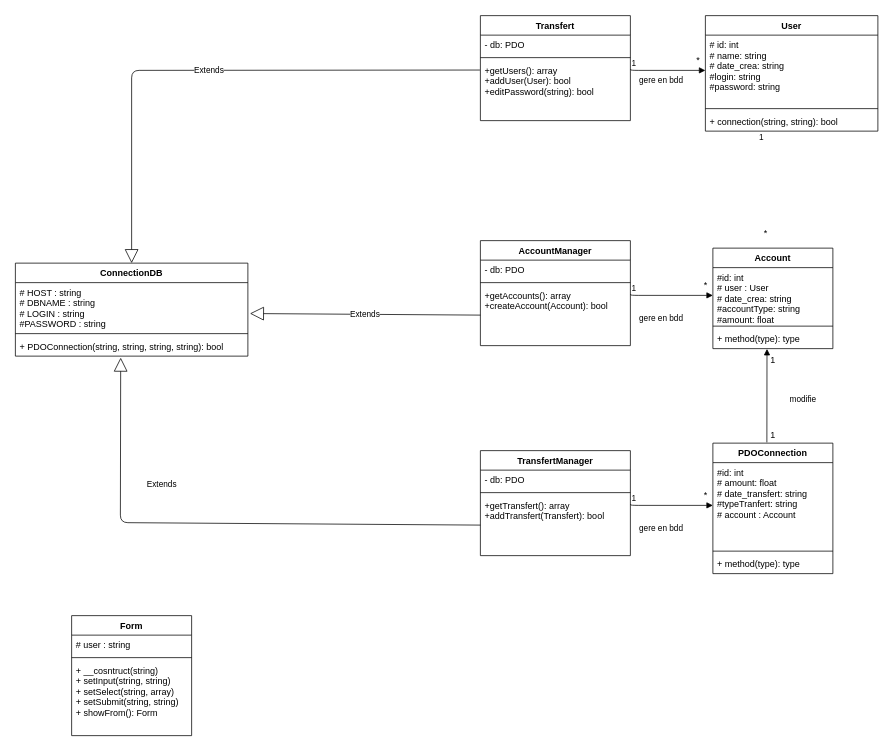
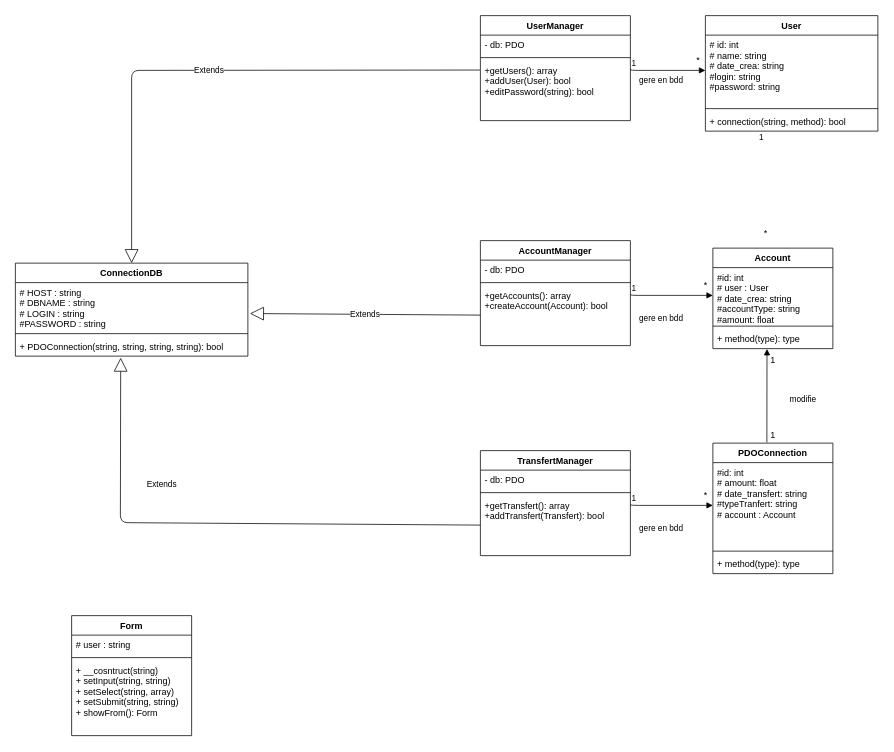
node "Transfert": label "Transfert" -> "UserManager"
node "+ connection(string, string): bool": label "+ connection(string, string): bool" -> "+ connection(string, method): bool"
